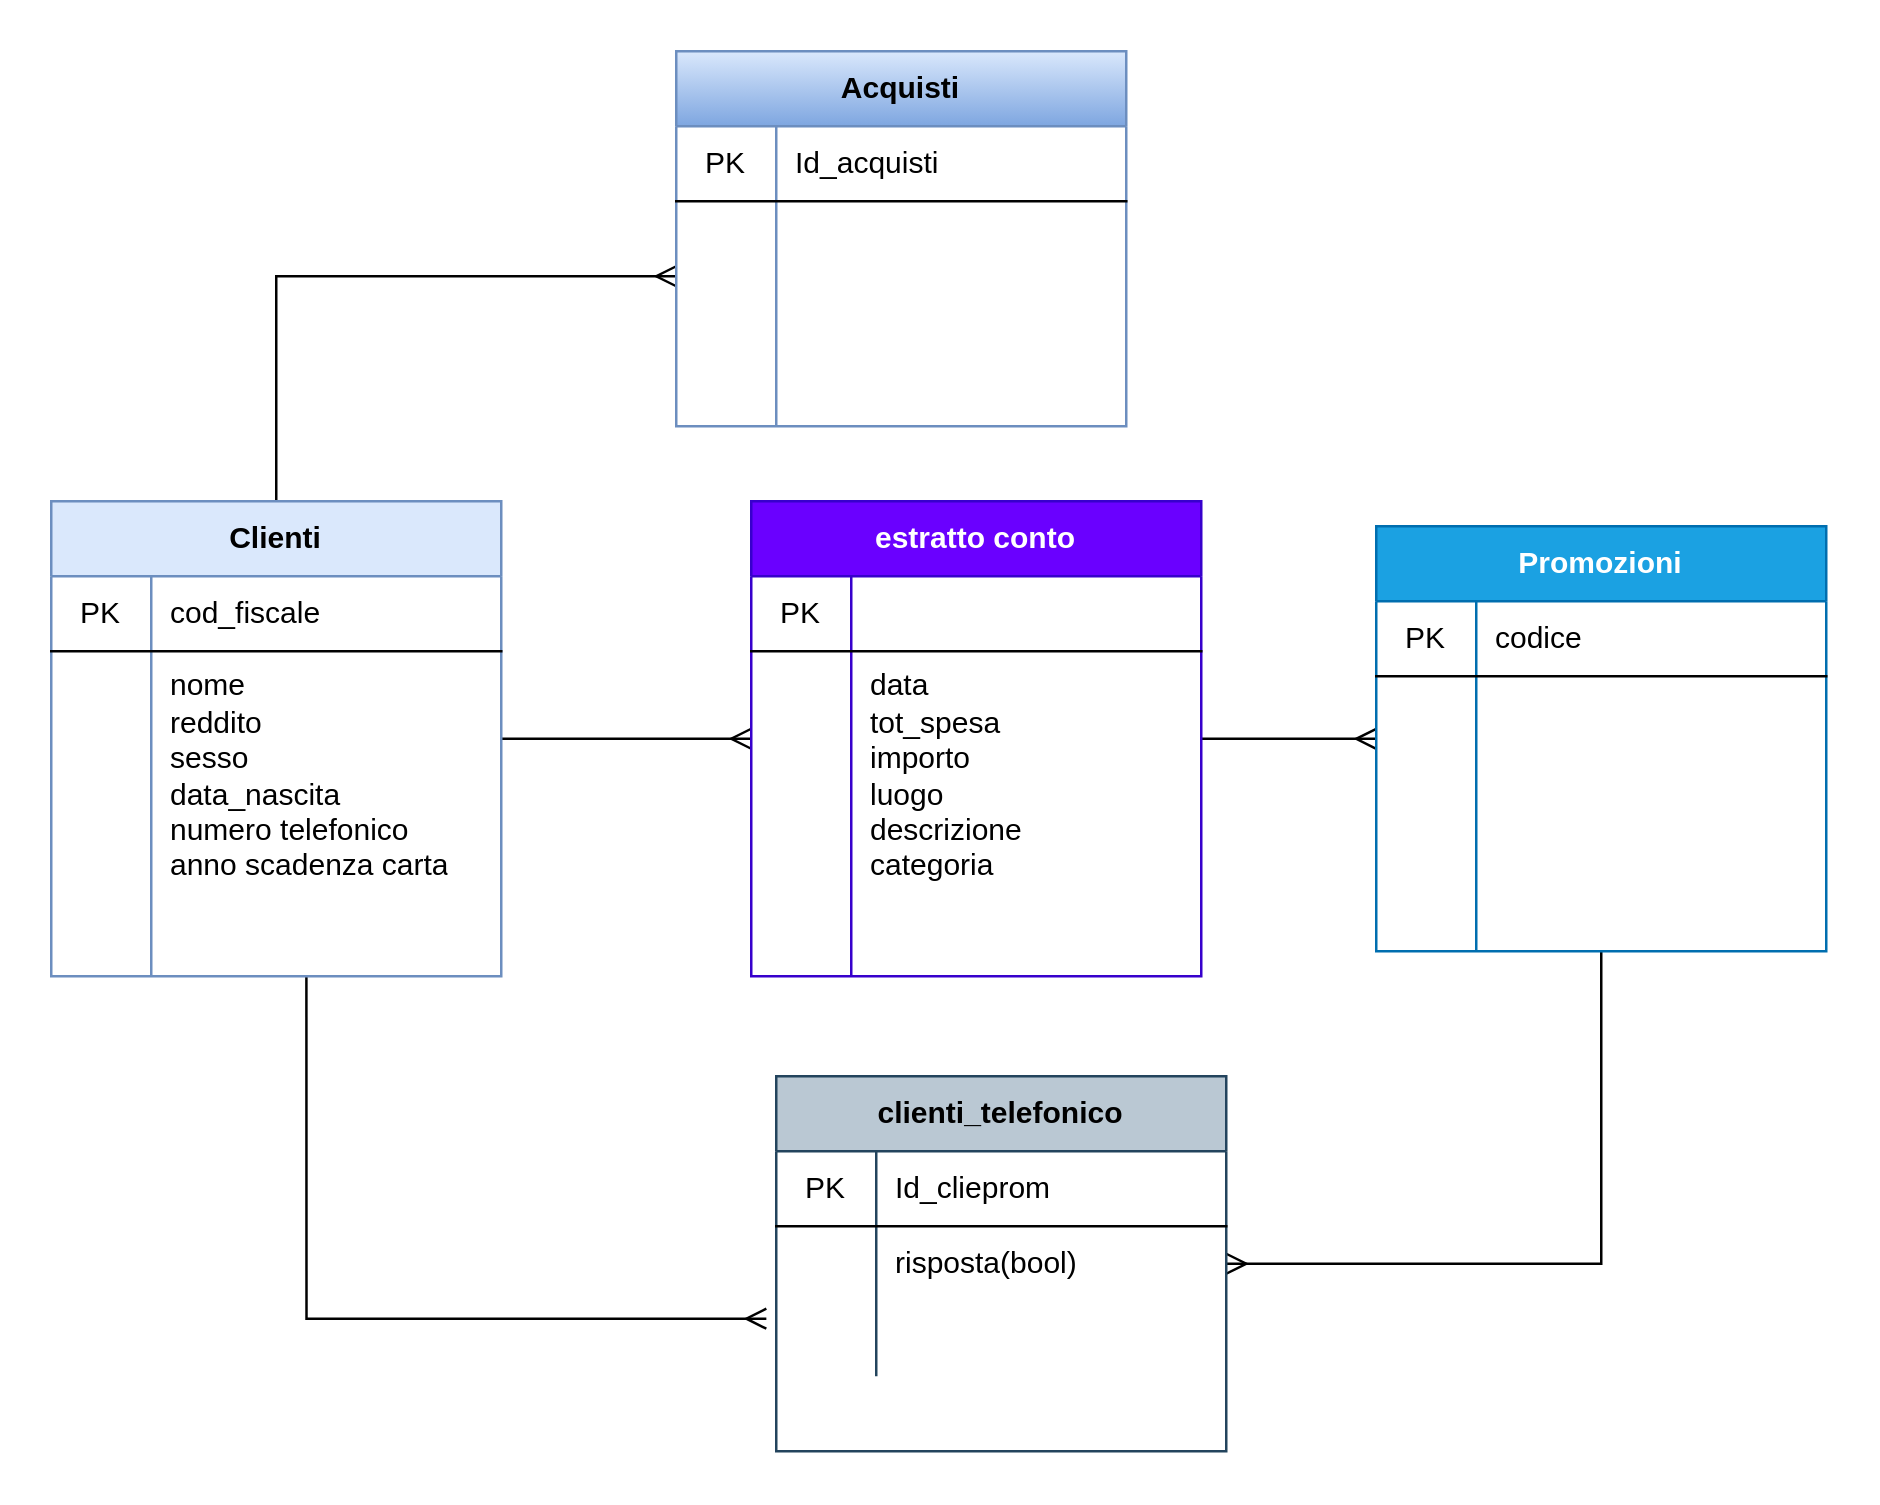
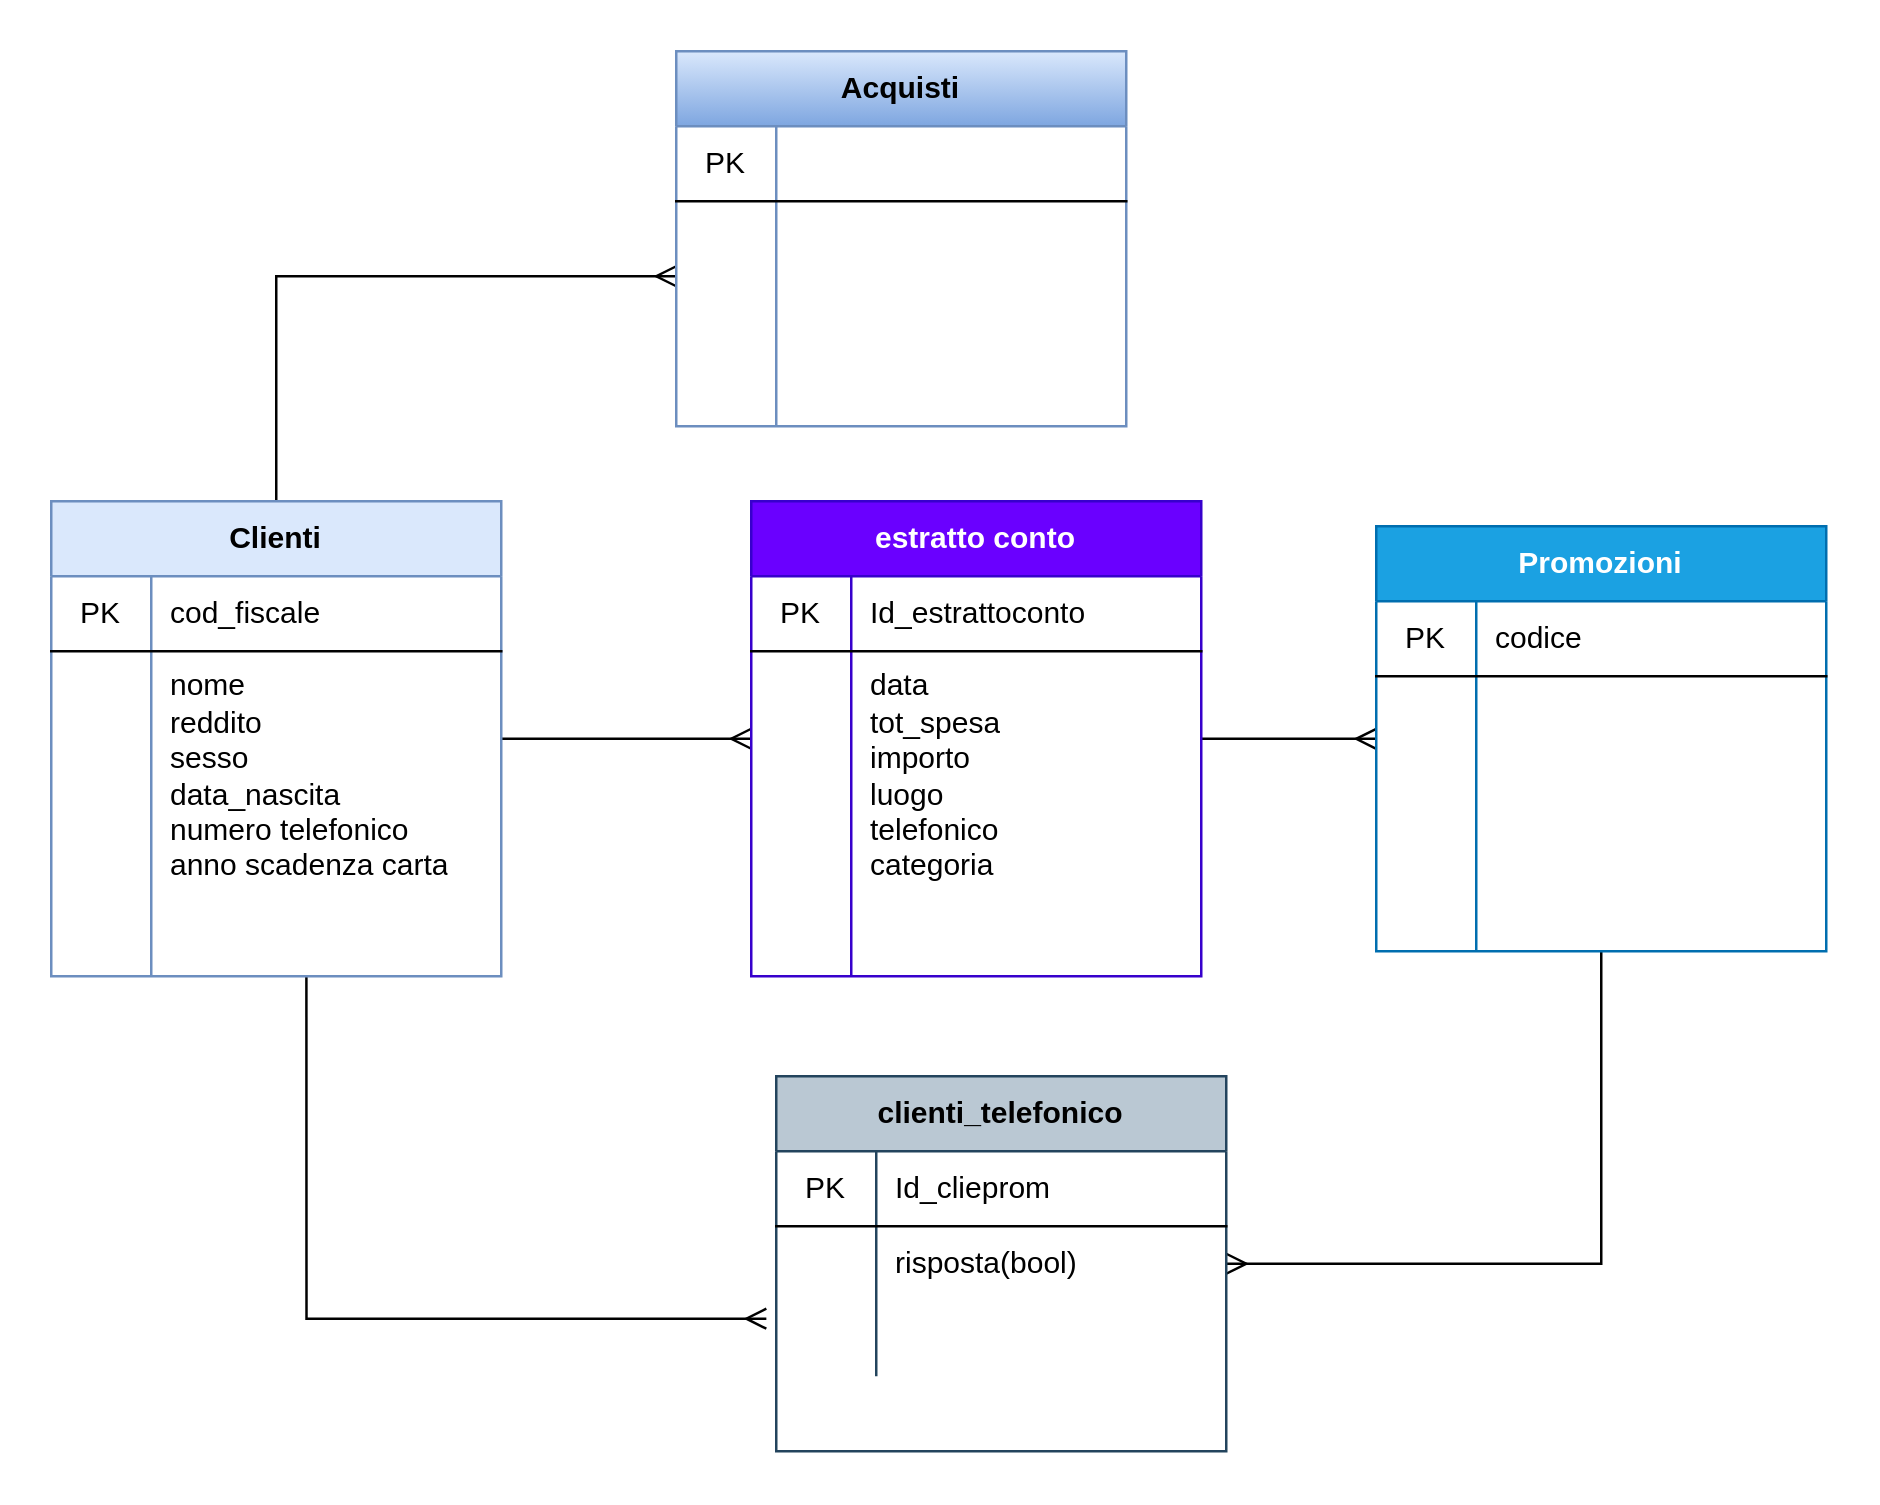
node "Id_acquisti": removed
node "Id_estrattoconto": added
node "data tot_spesa importo luogo descrizione categoria": label "data tot_spesa importo luogo descrizione categoria" -> "data tot_spesa importo luogo telefonico categoria"
